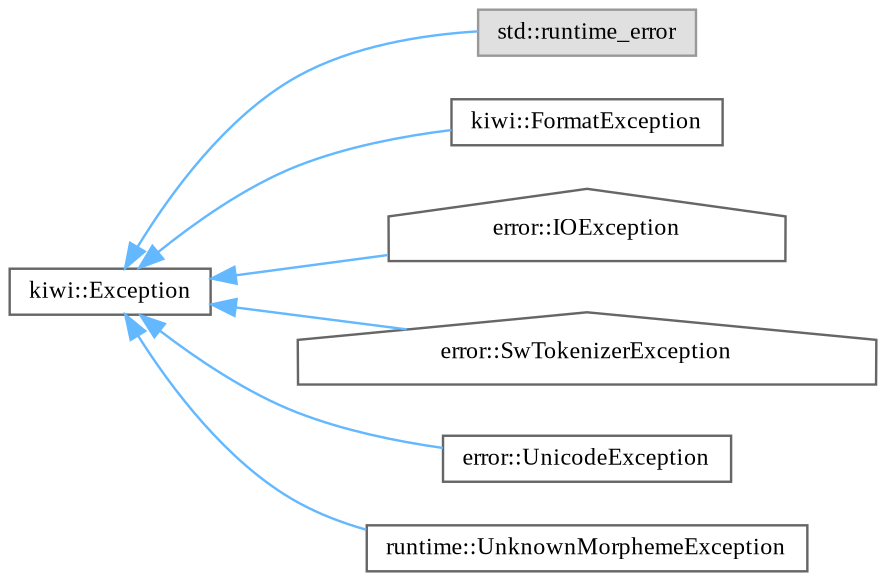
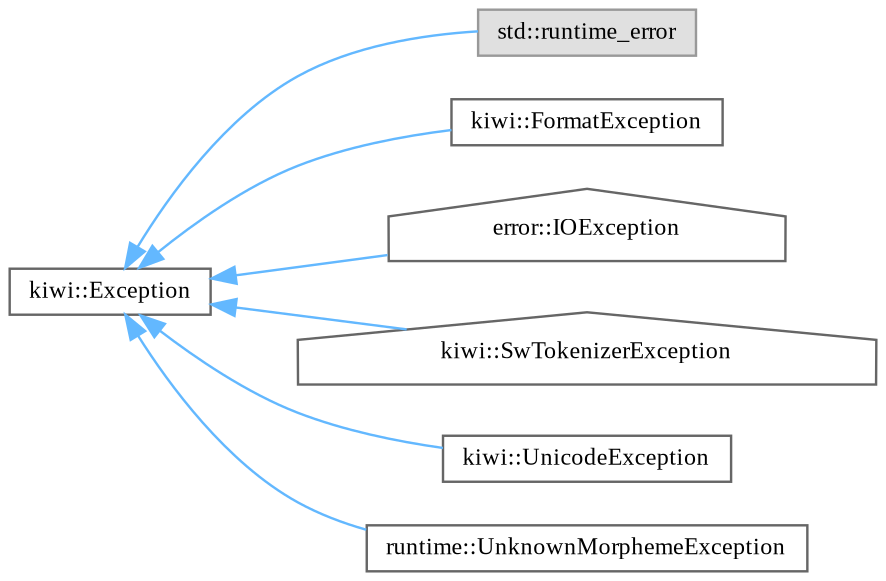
node "error::SwTokenizerException": label "error::SwTokenizerException" -> "kiwi::SwTokenizerException"
node "error::UnicodeException": label "error::UnicodeException" -> "kiwi::UnicodeException"
